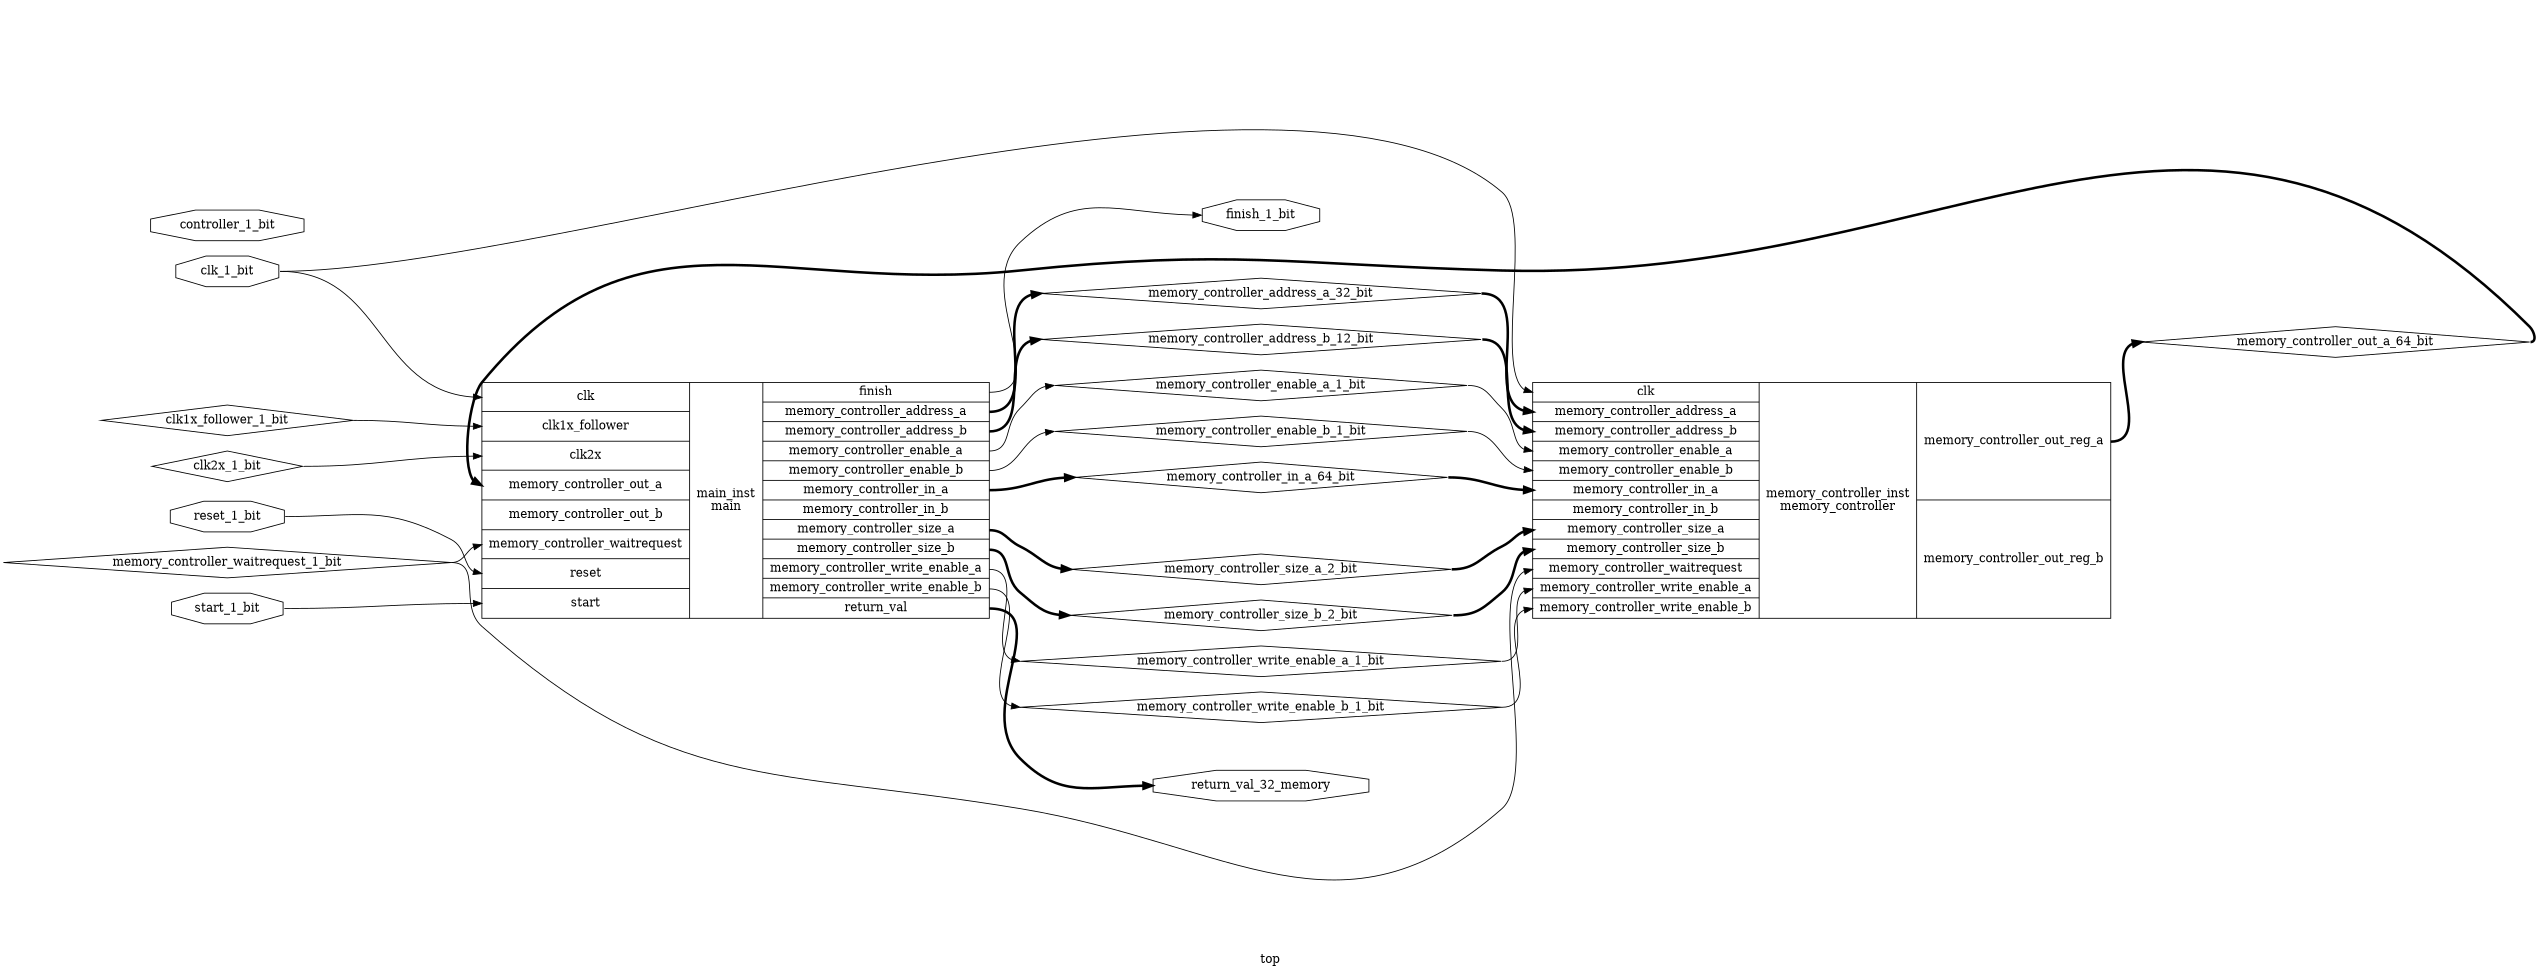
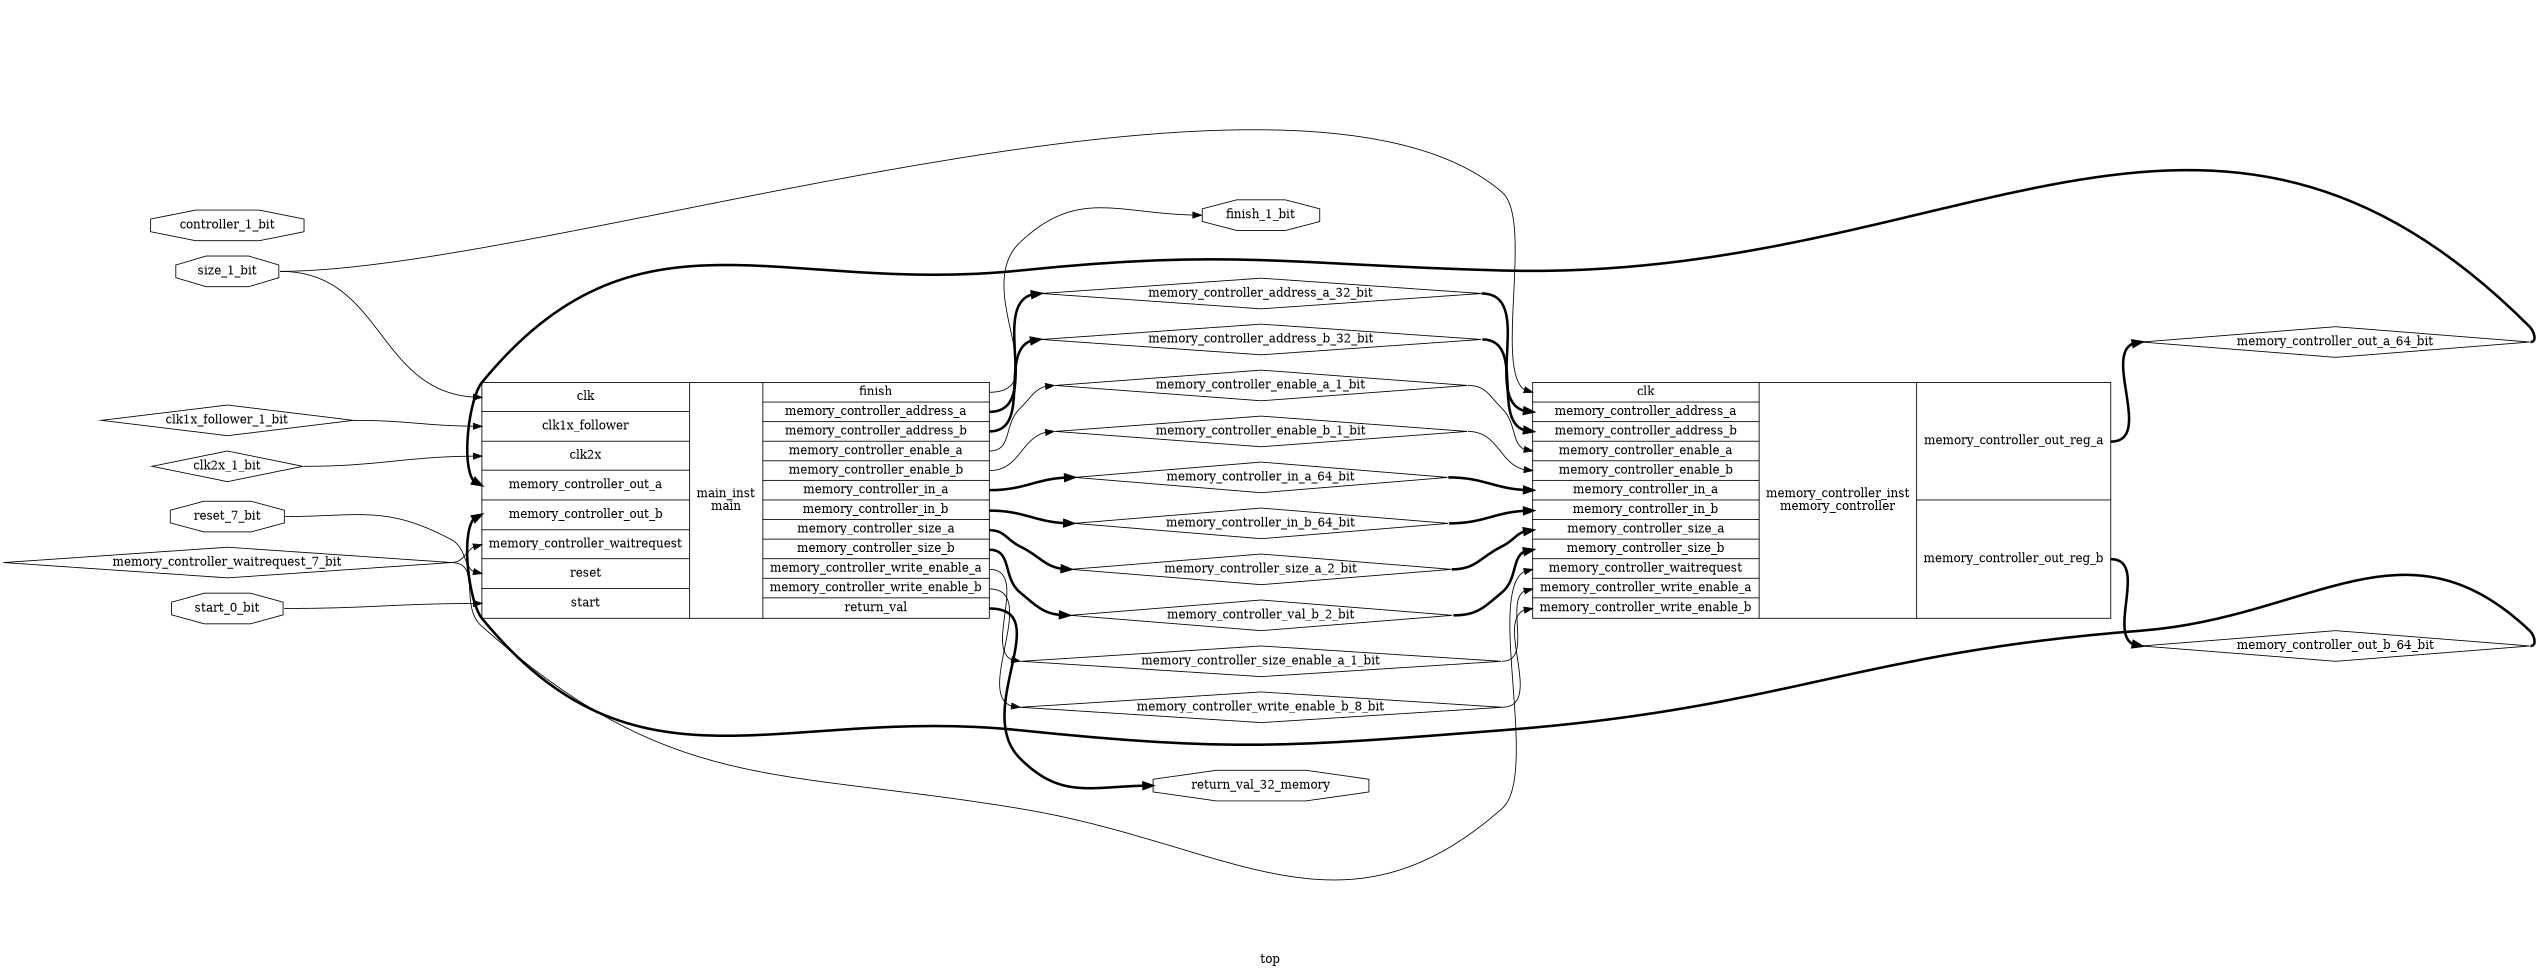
node "clk_1_bit": label "clk_1_bit" -> "size_1_bit"
node "memory_controller_address_b_12_bit": label "memory_controller_address_b_12_bit" -> "memory_controller_address_b_32_bit"
node "reset_1_bit": label "reset_1_bit" -> "reset_7_bit"
node "memory_controller_in_b_64_bit": added
node "memory_controller_waitrequest_1_bit": label "memory_controller_waitrequest_1_bit" -> "memory_controller_waitrequest_7_bit"
node "start_1_bit": label "start_1_bit" -> "start_0_bit"
node "memory_controller_size_b_2_bit": label "memory_controller_size_b_2_bit" -> "memory_controller_val_b_2_bit"
node "memory_controller_out_b_64_bit": added
node "memory_controller_write_enable_a_1_bit": label "memory_controller_write_enable_a_1_bit" -> "memory_controller_size_enable_a_1_bit"
node "memory_controller_write_enable_b_1_bit": label "memory_controller_write_enable_b_1_bit" -> "memory_controller_write_enable_b_8_bit"
